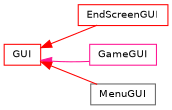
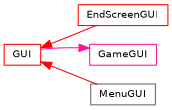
edge "GameGUI" -> "GUI": reversed
